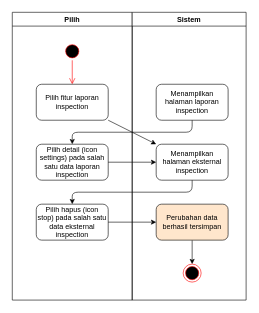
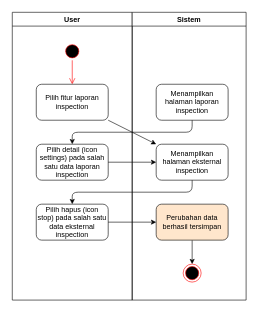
node "Pilih": label "Pilih" -> "User"
